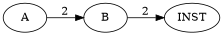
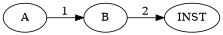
edge "A" -> "B": label "2" -> "1"
